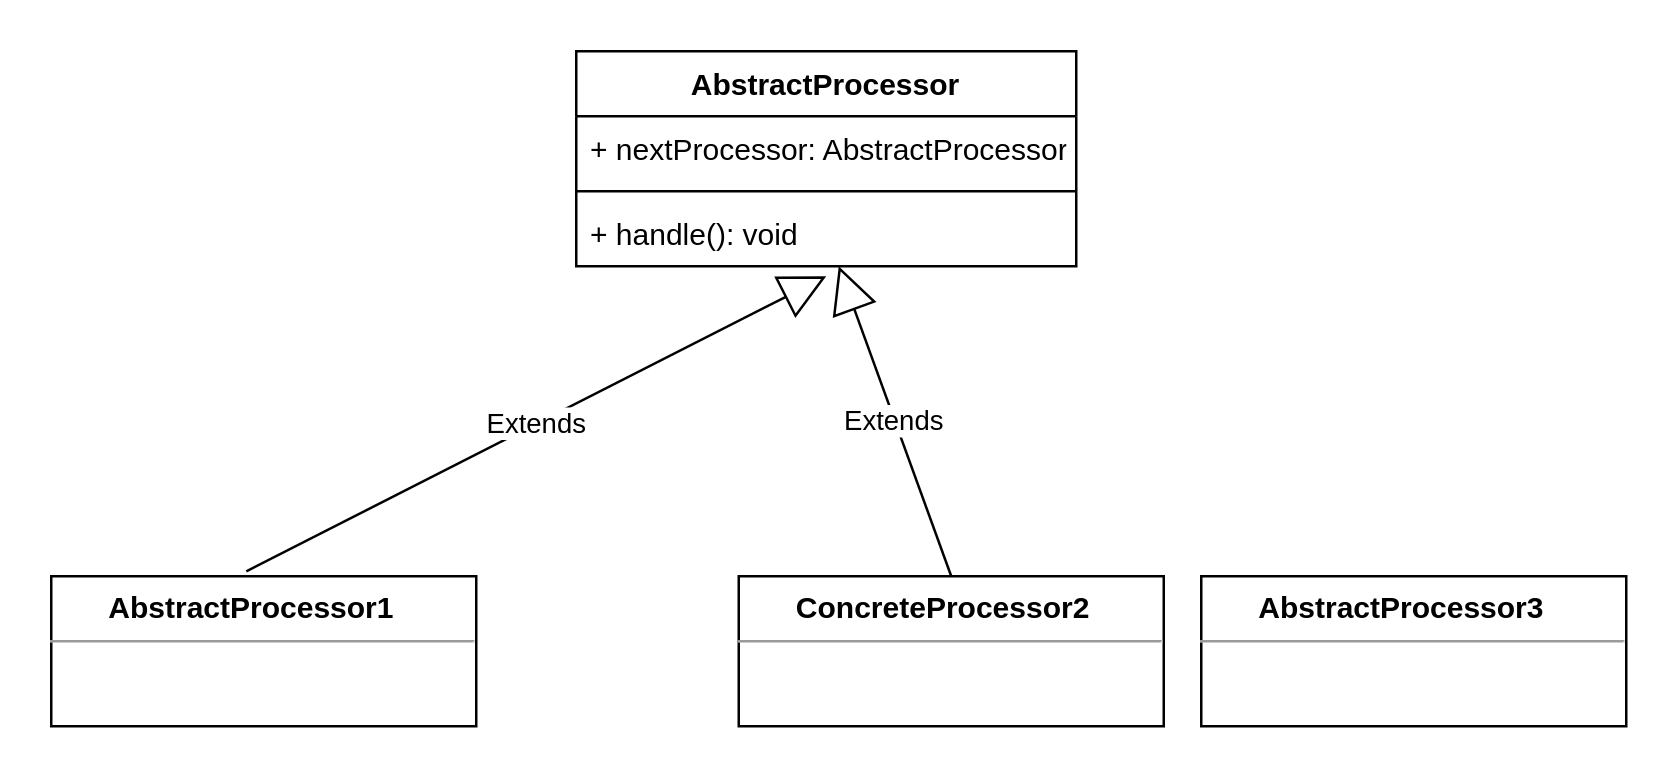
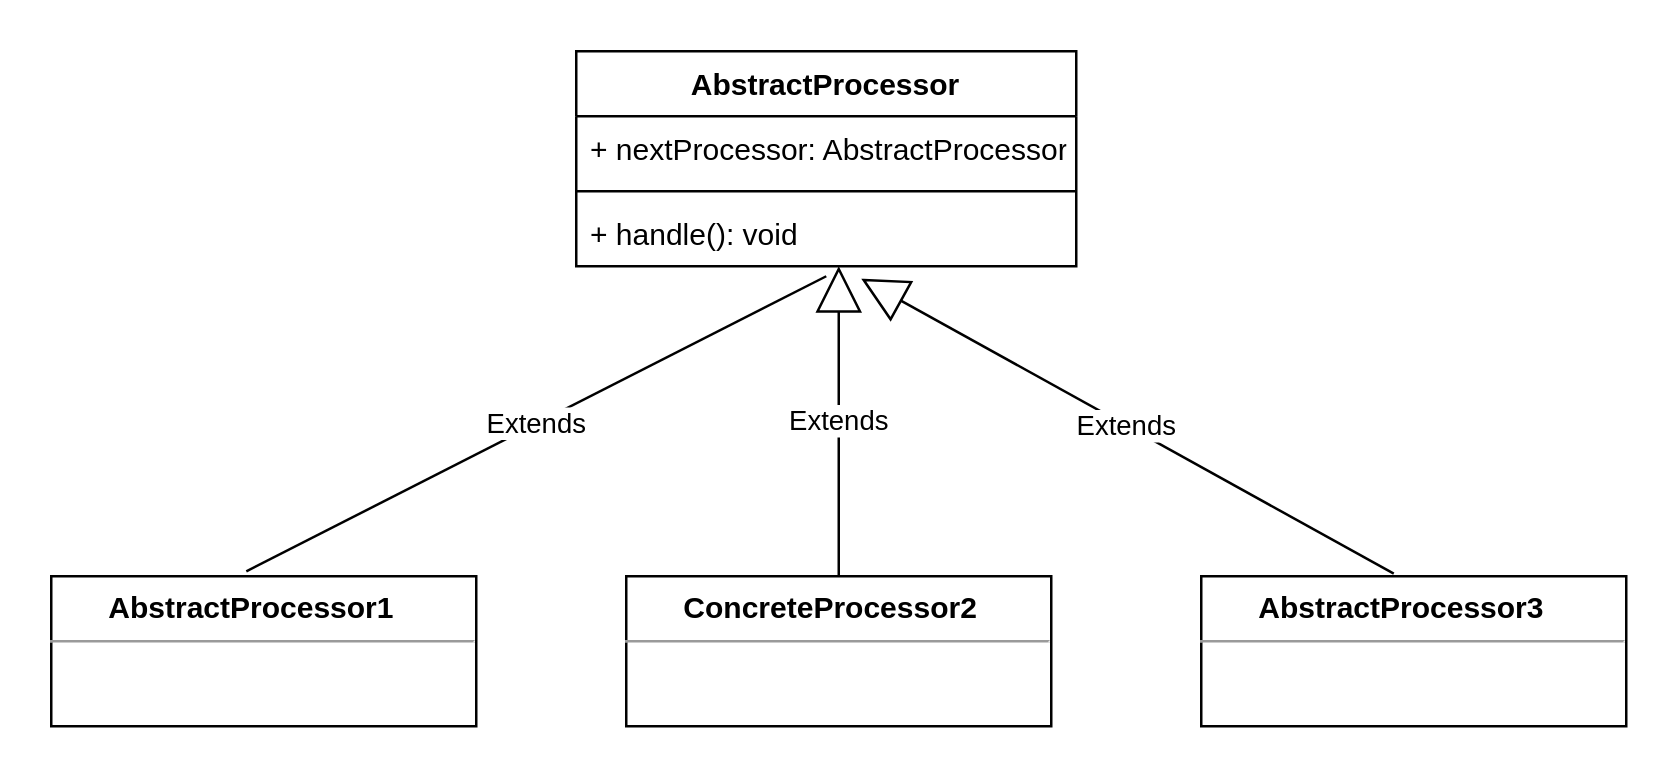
edge "AbstractProcessor1" -> "+ handle(): void": arrowhead block -> none
edge "AbstractProcessor3" -> "+ handle(): void": added, label "Extends"
node "ConcreteProcessor2": moved (951, 651) -> (839, 651)
